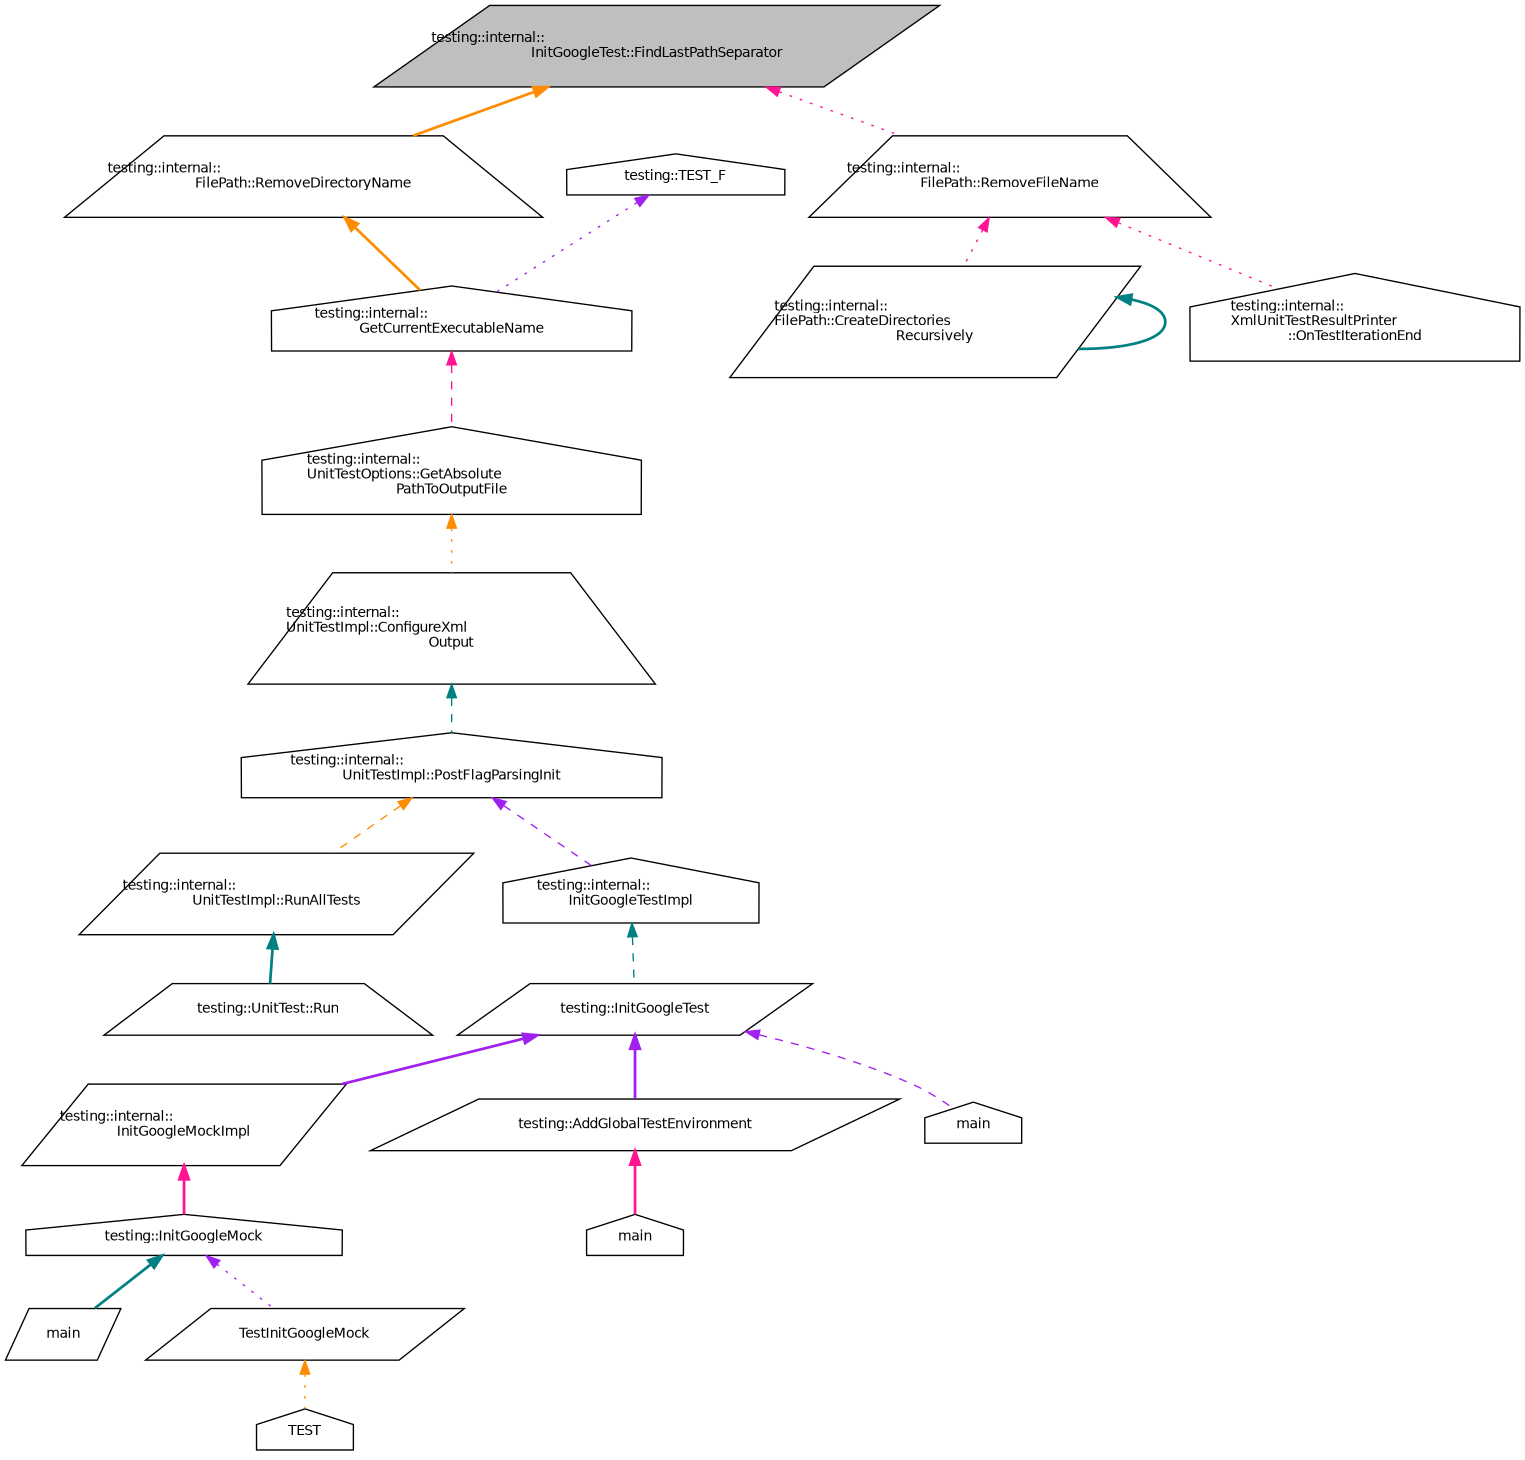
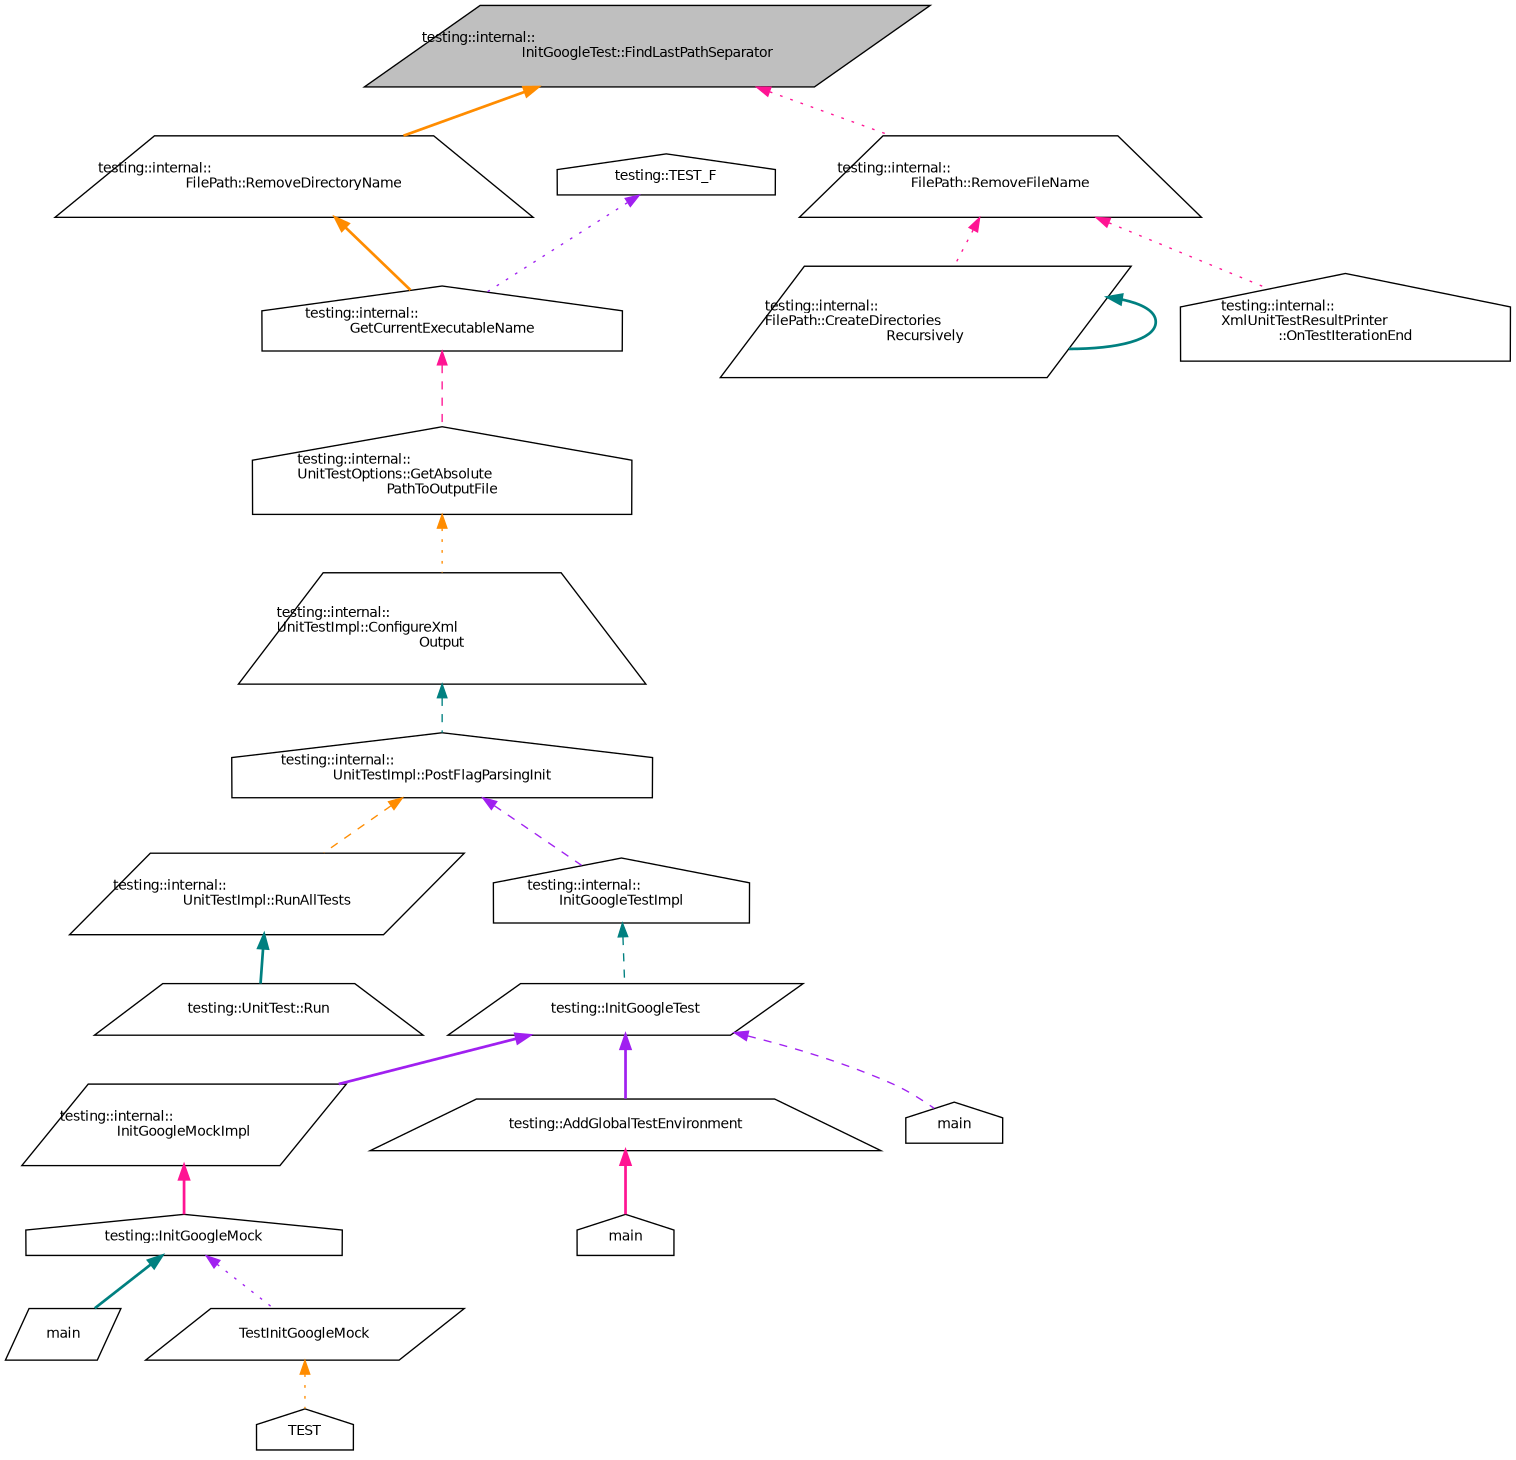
node "testing::AddGlobalTestEnvironment": shape parallelogram -> trapezium
